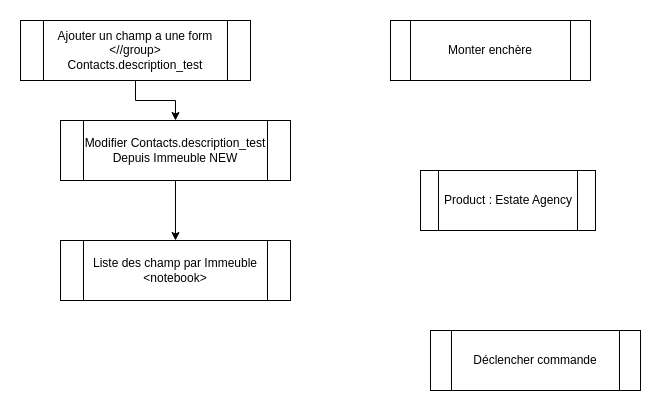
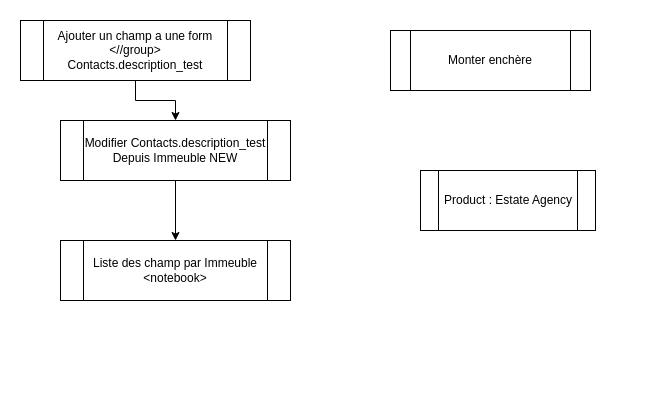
node "Monter enchère": moved (491, 51) -> (491, 61)
node "Déclencher commande": removed
